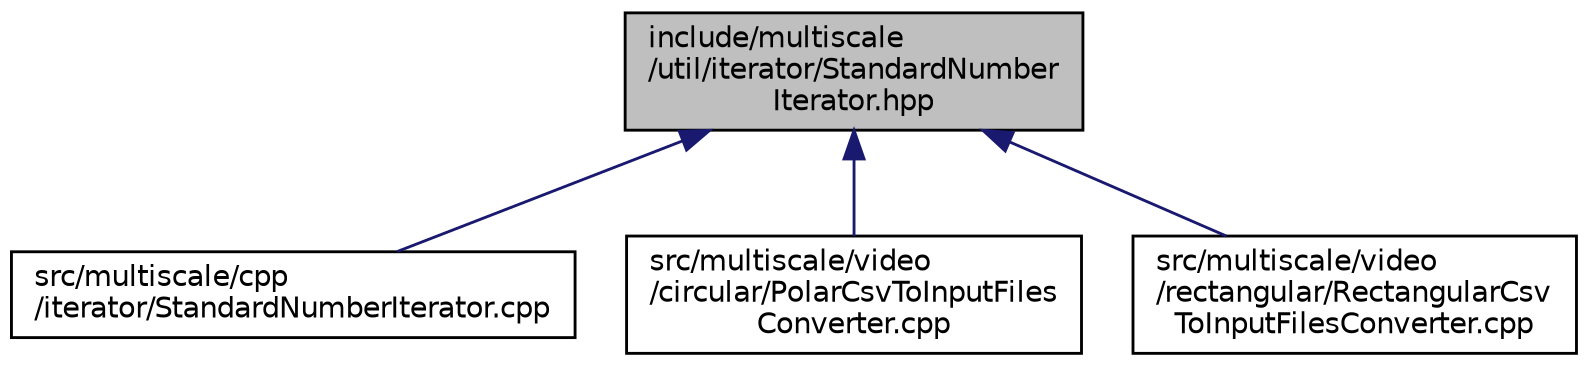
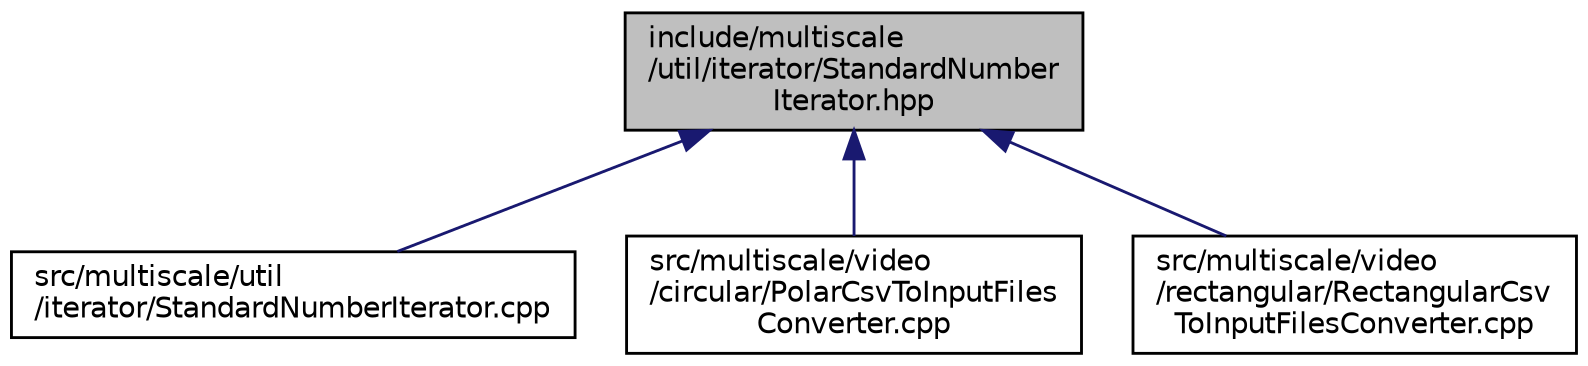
node "src/multiscale/cpp /iterator/StandardNumberIterator.cpp": label "src/multiscale/cpp /iterator/StandardNumberIterator.cpp" -> "src/multiscale/util /iterator/StandardNumberIterator.cpp"
